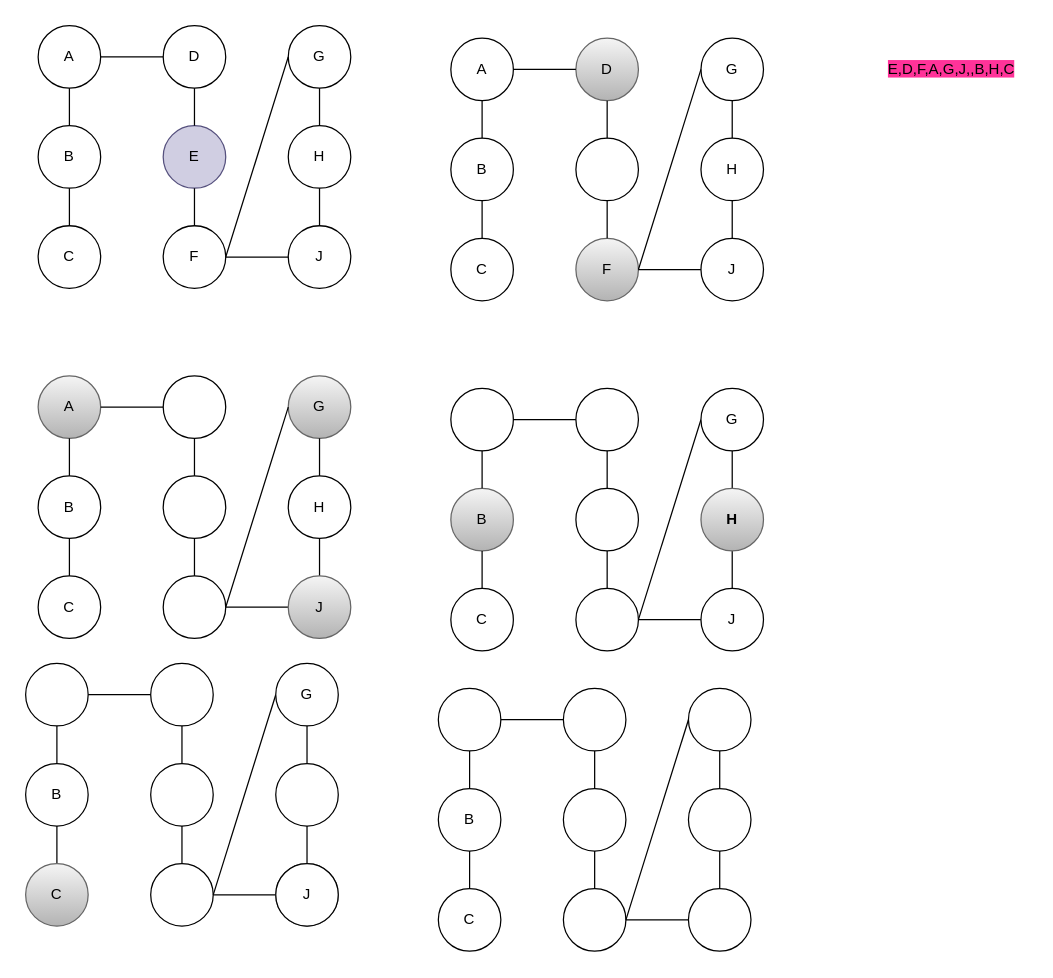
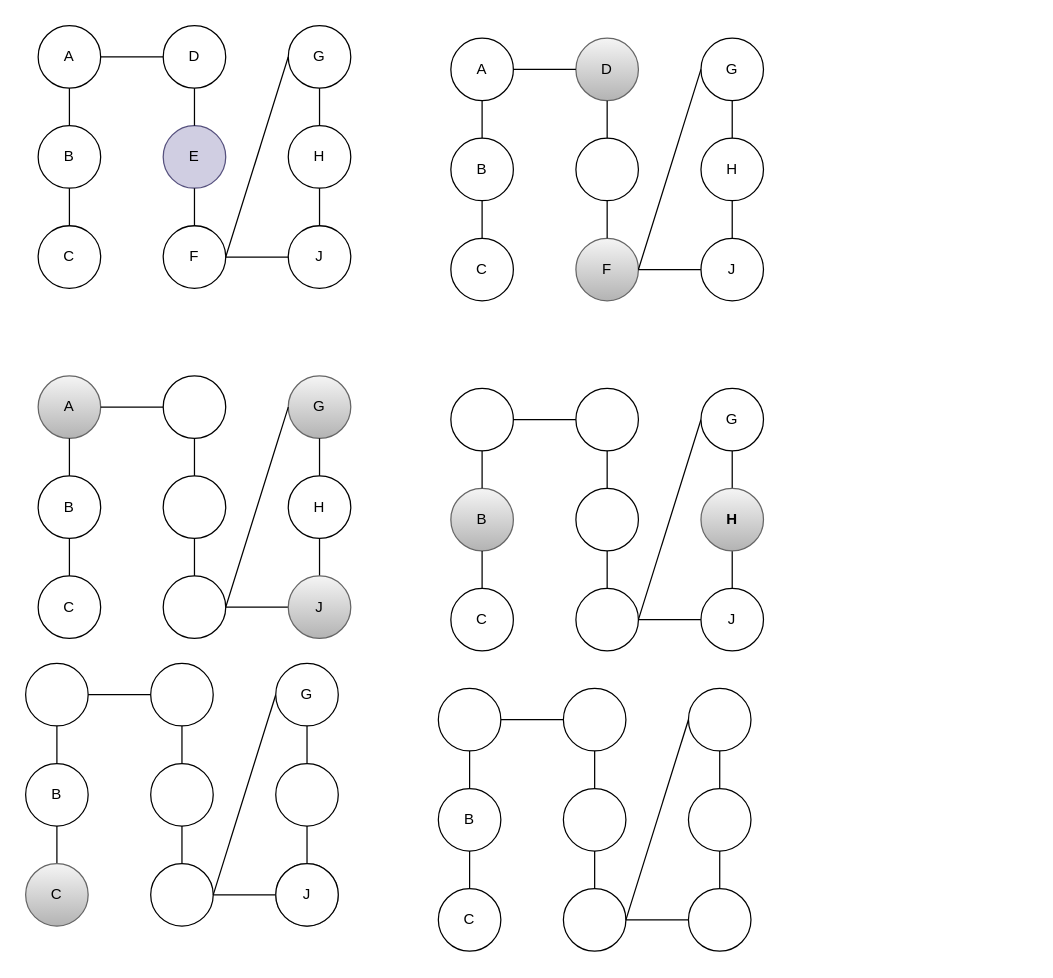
node "E,D,F,A,G,J,,B,H,C": removed
